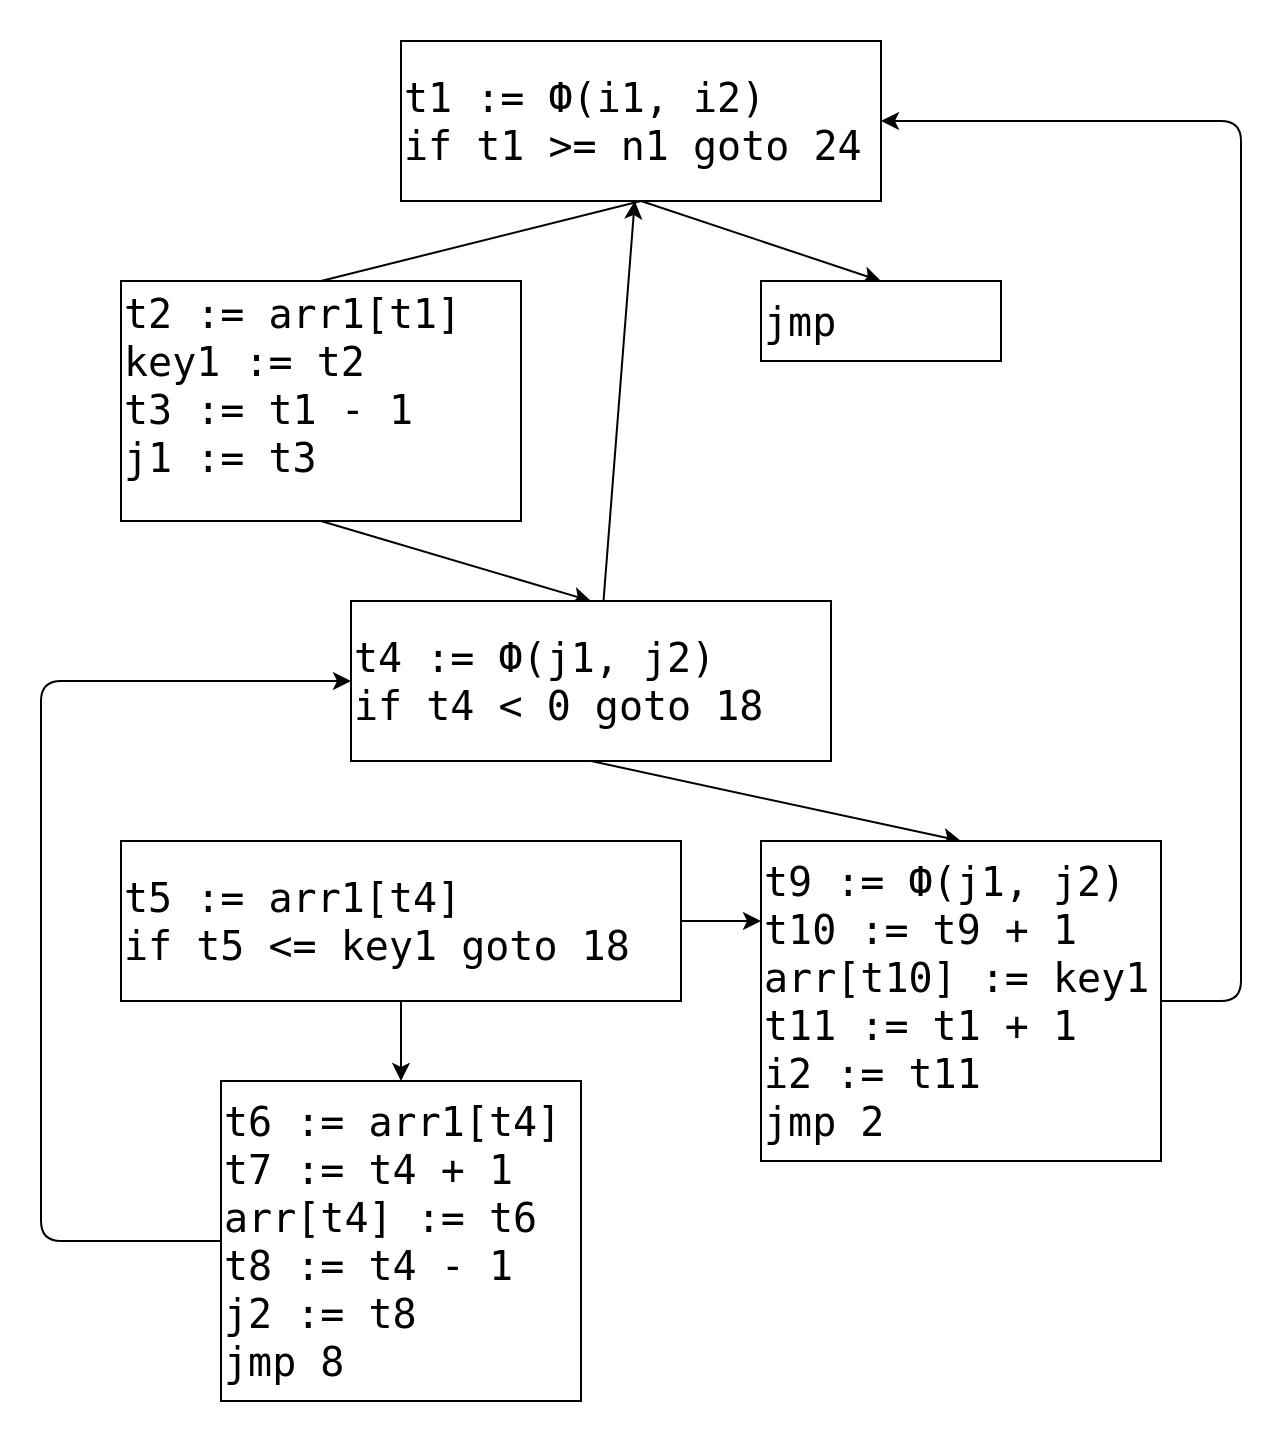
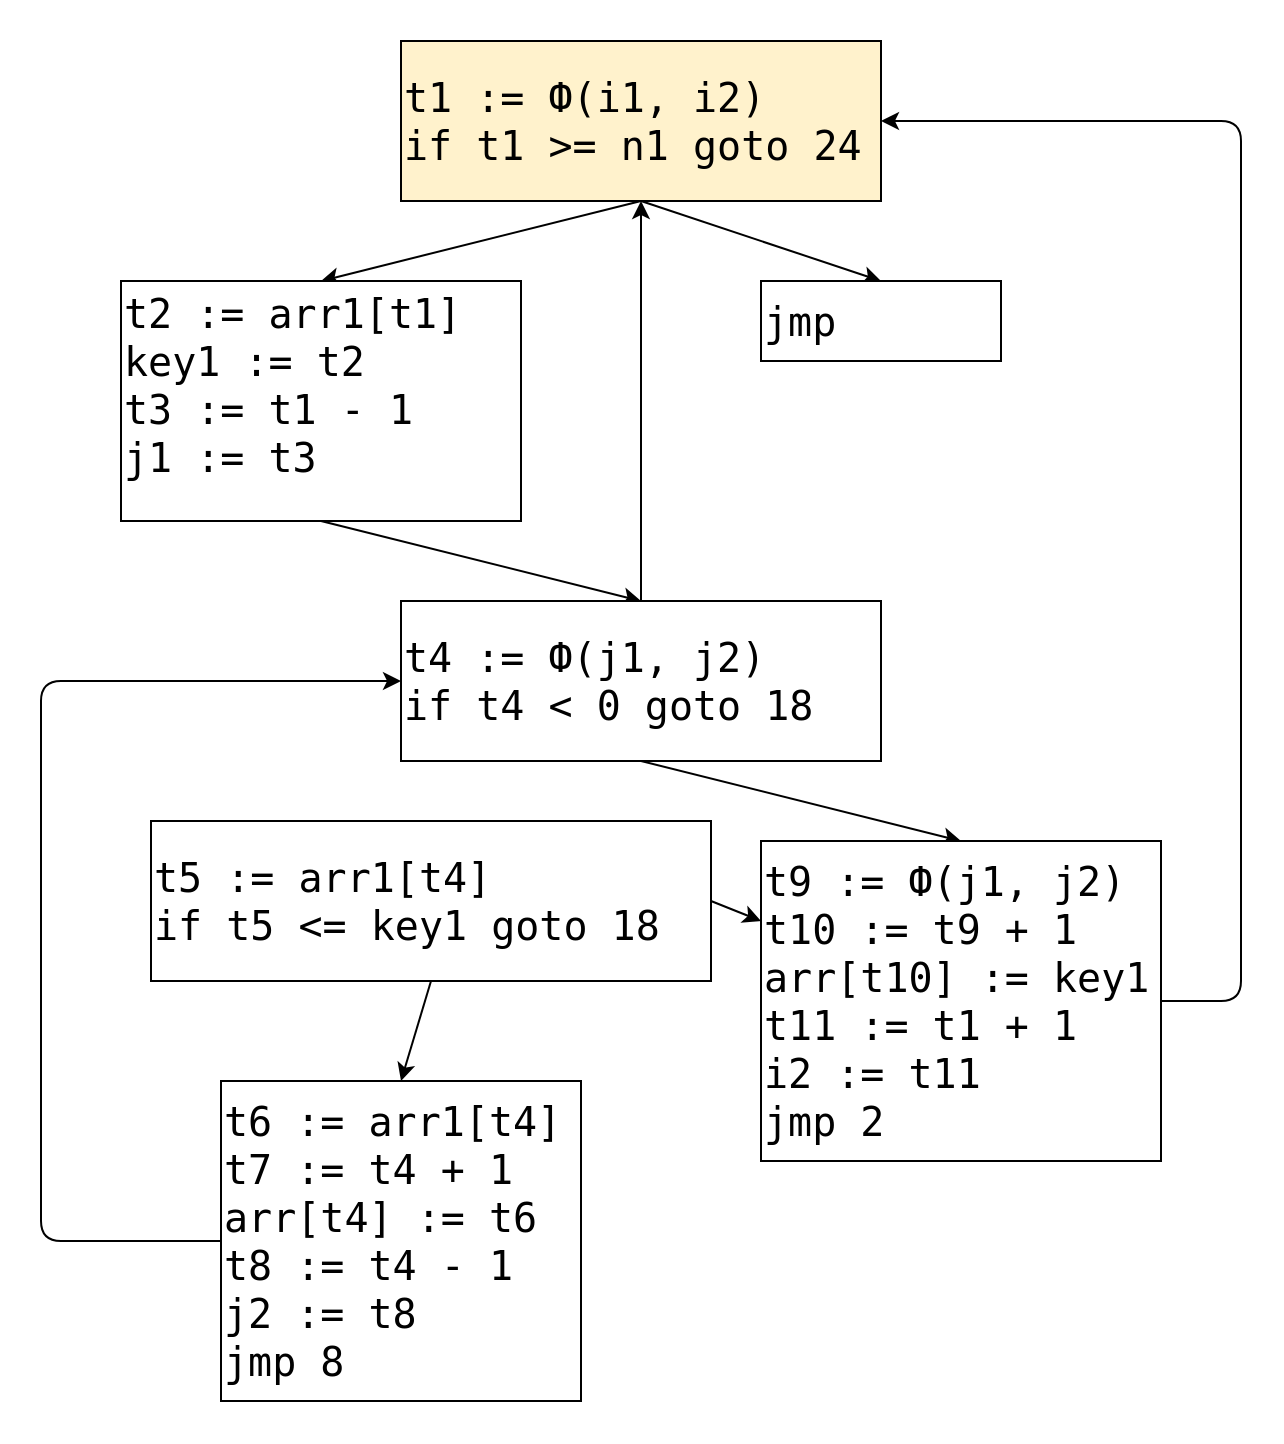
node "t1 := Ф(i1, i2) if t1 >= n1 goto 24": fillcolor #ffffff -> #fff2cc
edge "t1 := Ф(i1, i2) if t1 >= n1 goto 24" -- "t2 := arr1[t1] key1 := t2 t3 := t1 - 1 j1 := t3": arrowhead none -> classic
node "t4 := Ф(j1, j2) if t4 < 0 goto 18": moved (591, 681) -> (641, 681)
node "t5 := arr1[t4] if t5 <= key1 goto 18": moved (401, 921) -> (431, 901)
